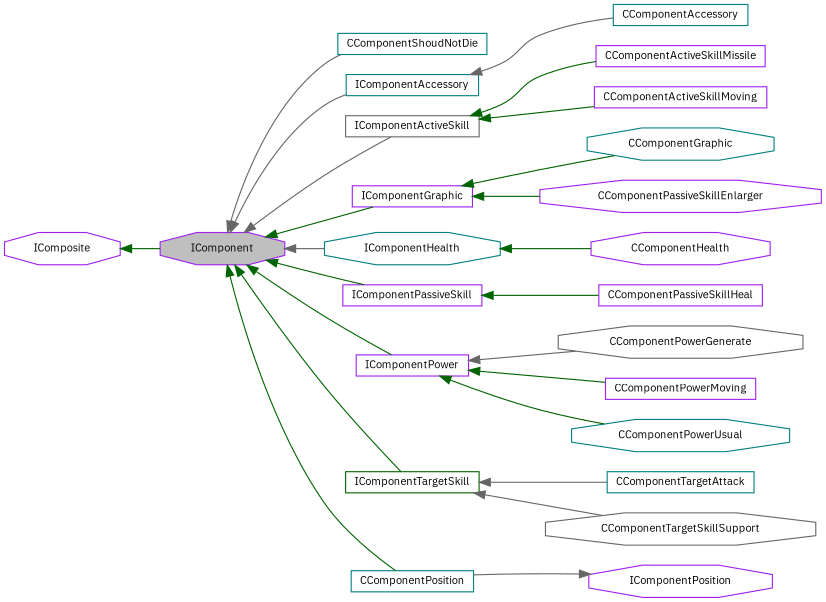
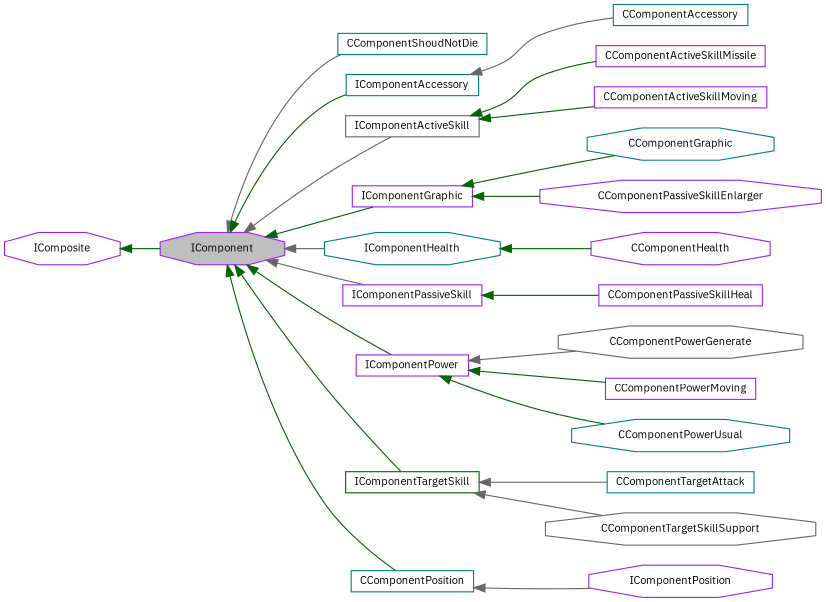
edge "IComponentAccessory" -> "IComponent": color gray40 -> darkgreen
edge "IComponentPassiveSkill" -> "IComponent": color darkgreen -> gray40
edge "CComponentPosition" -> "IComponentPosition": reversed
